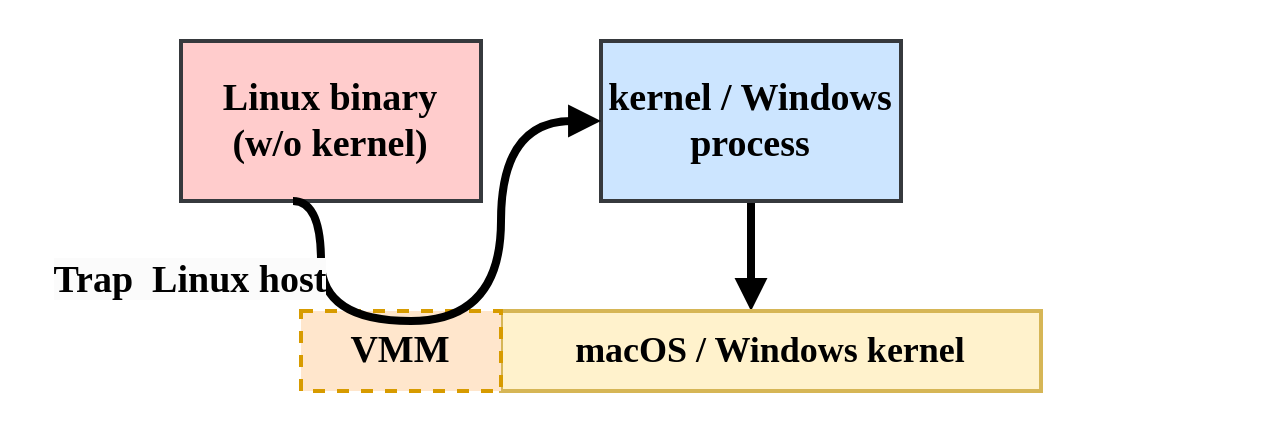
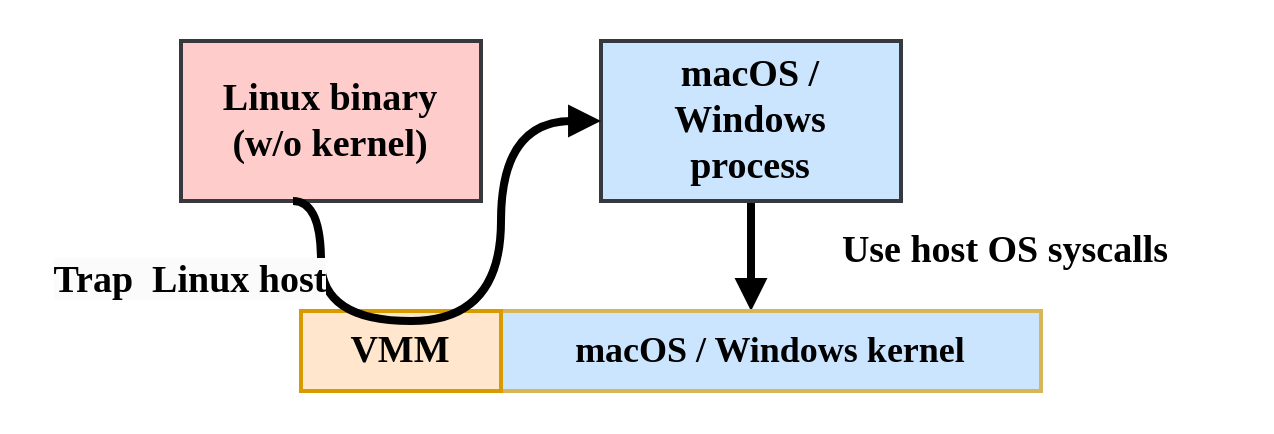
node "kernel / Windows process": label "kernel / Windows process" -> "macOS / Windows process"
node "Use host OS syscalls": added
node "VMM": style dashed -> solid
node "macOS / Windows kernel": fillcolor #fff2cc -> #cce5ff
